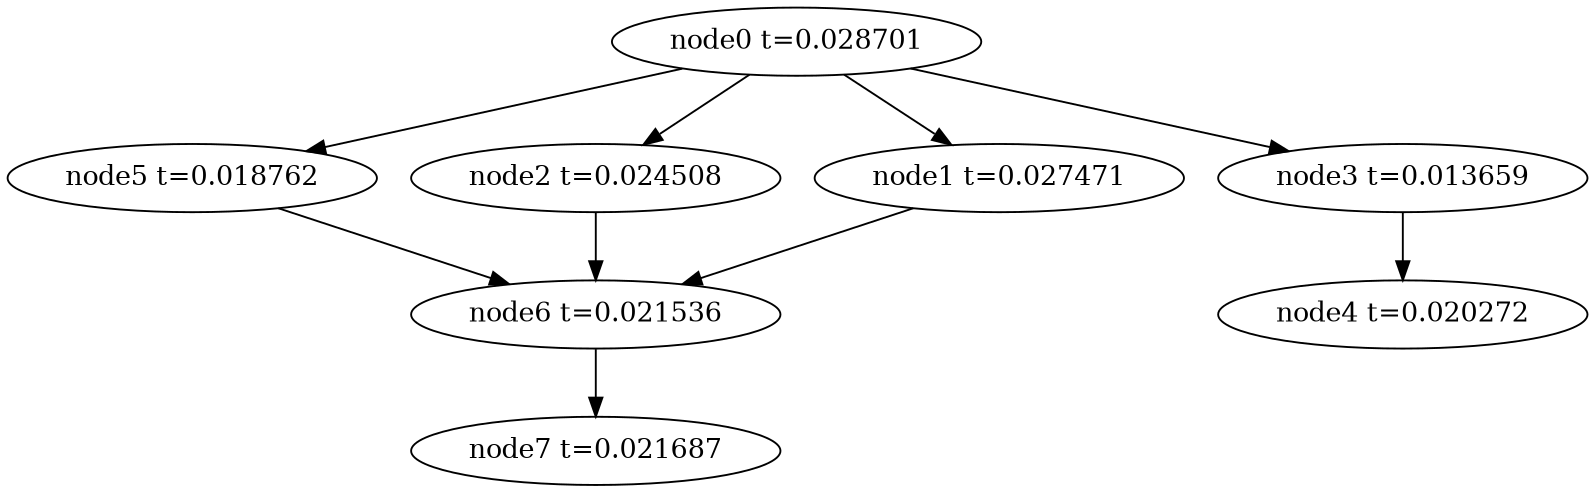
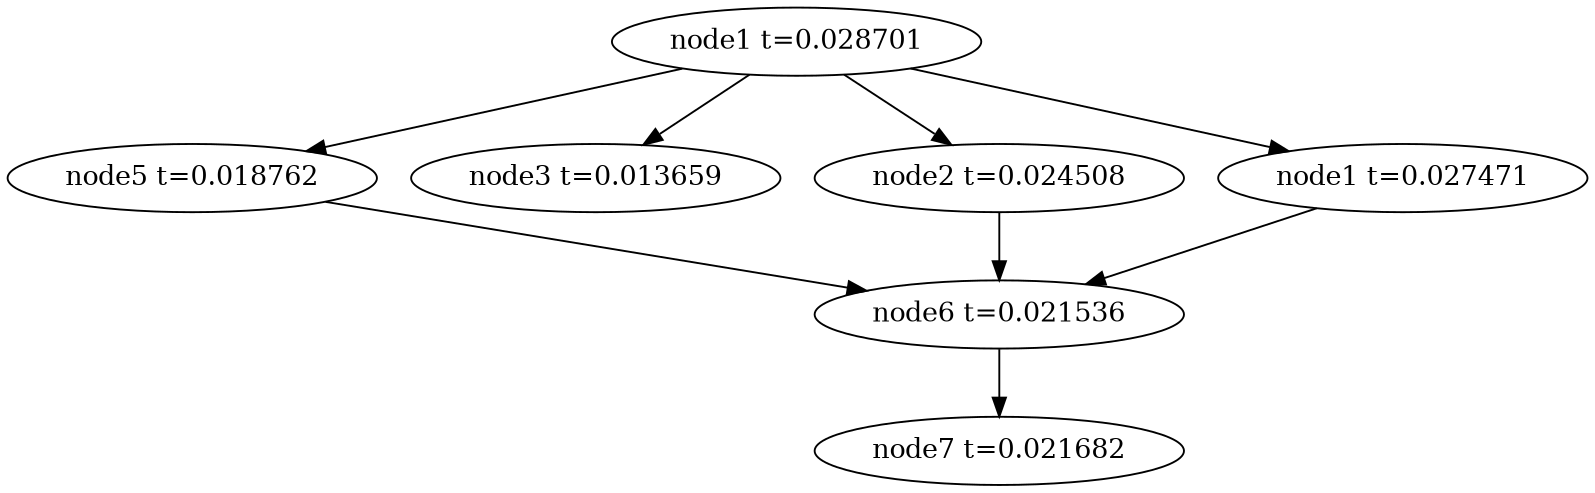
node "node0 t=0.028701": label "node0 t=0.028701" -> "node1 t=0.028701"
node "node4 t=0.020272": removed
node "node7 t=0.021687": label "node7 t=0.021687" -> "node7 t=0.021682"
